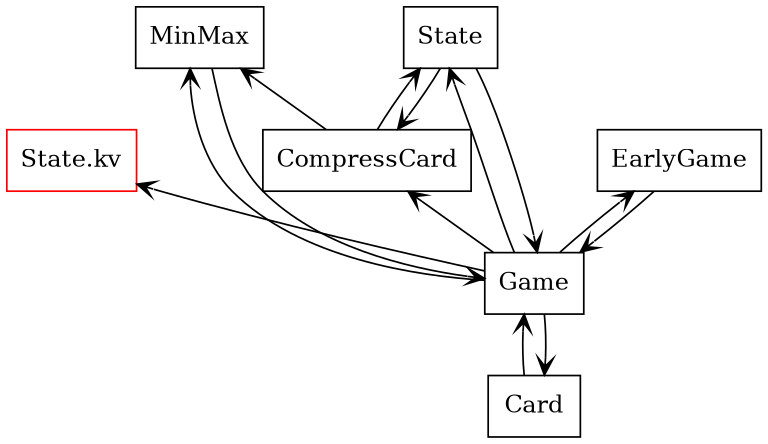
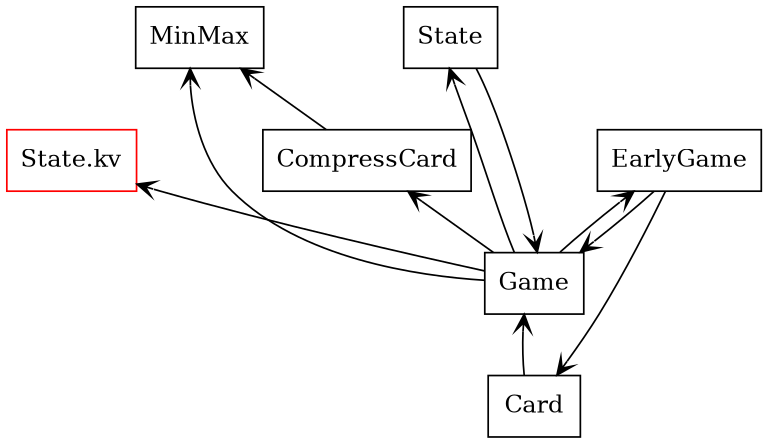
edge "State" -> "CompressCard": removed
edge "CompressCard" -> "State": removed
edge "MinMax" -> "Game": removed
edge "Game" -> "Card": now "EarlyGame" -> "Card"
